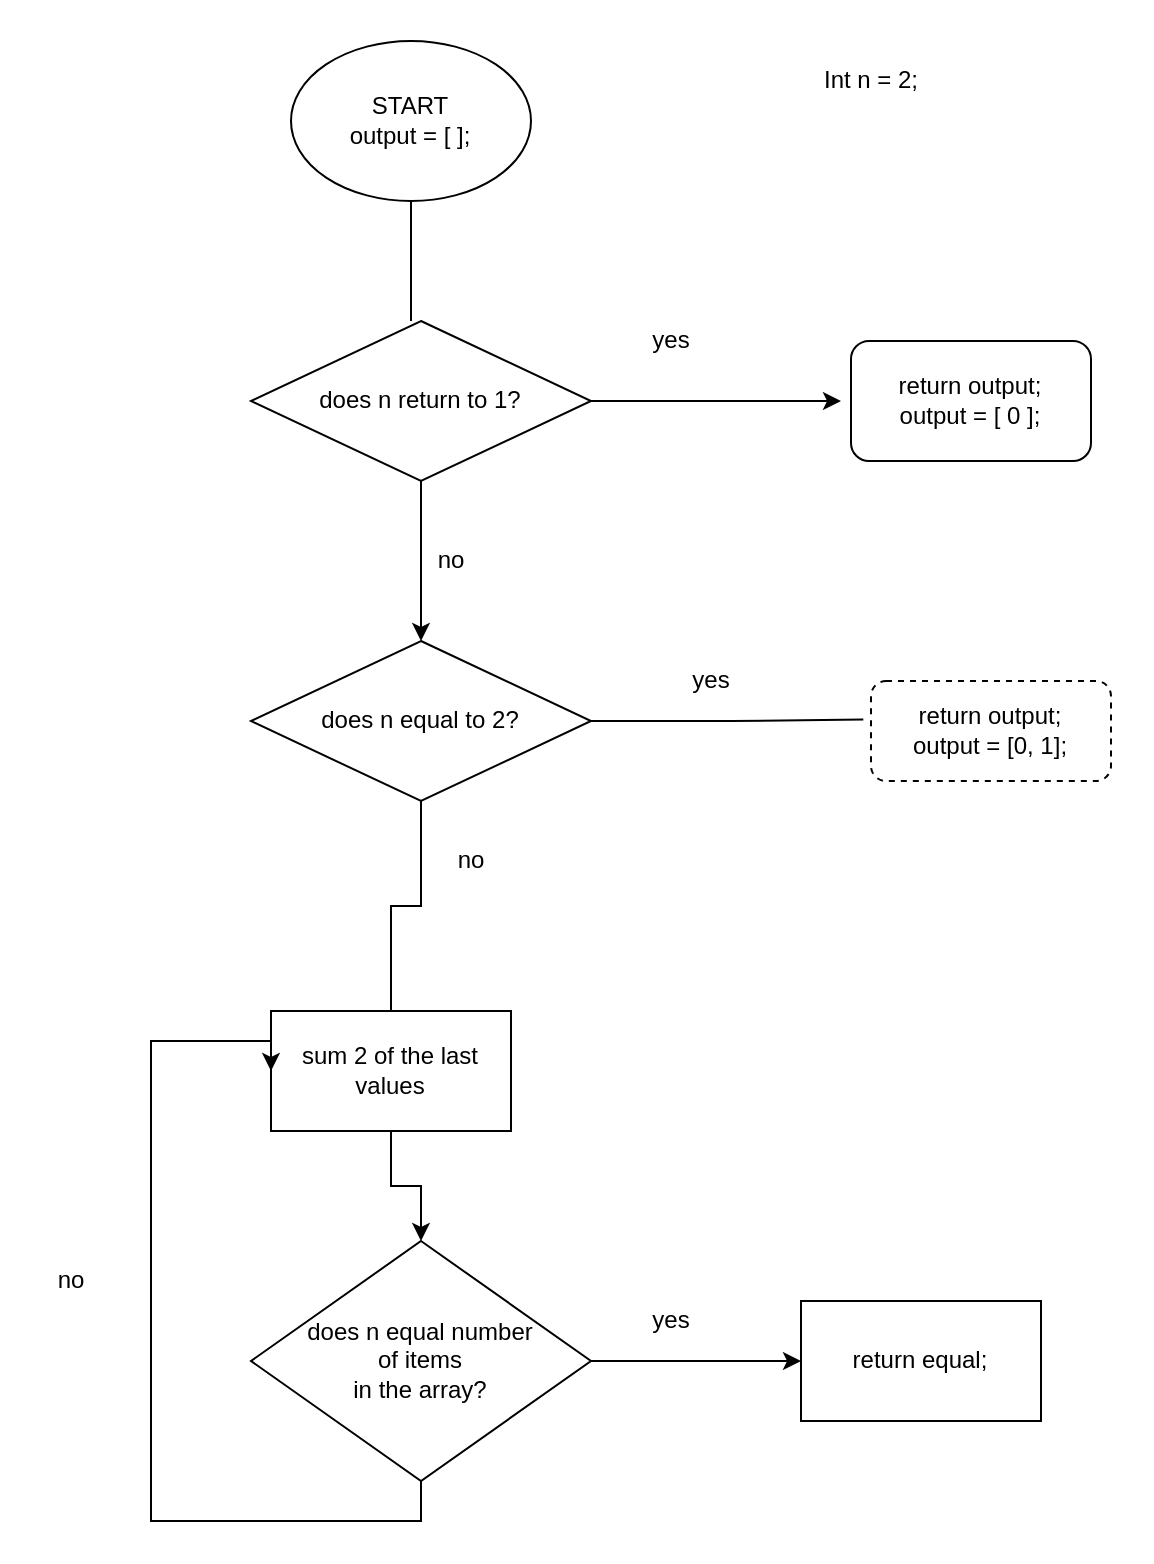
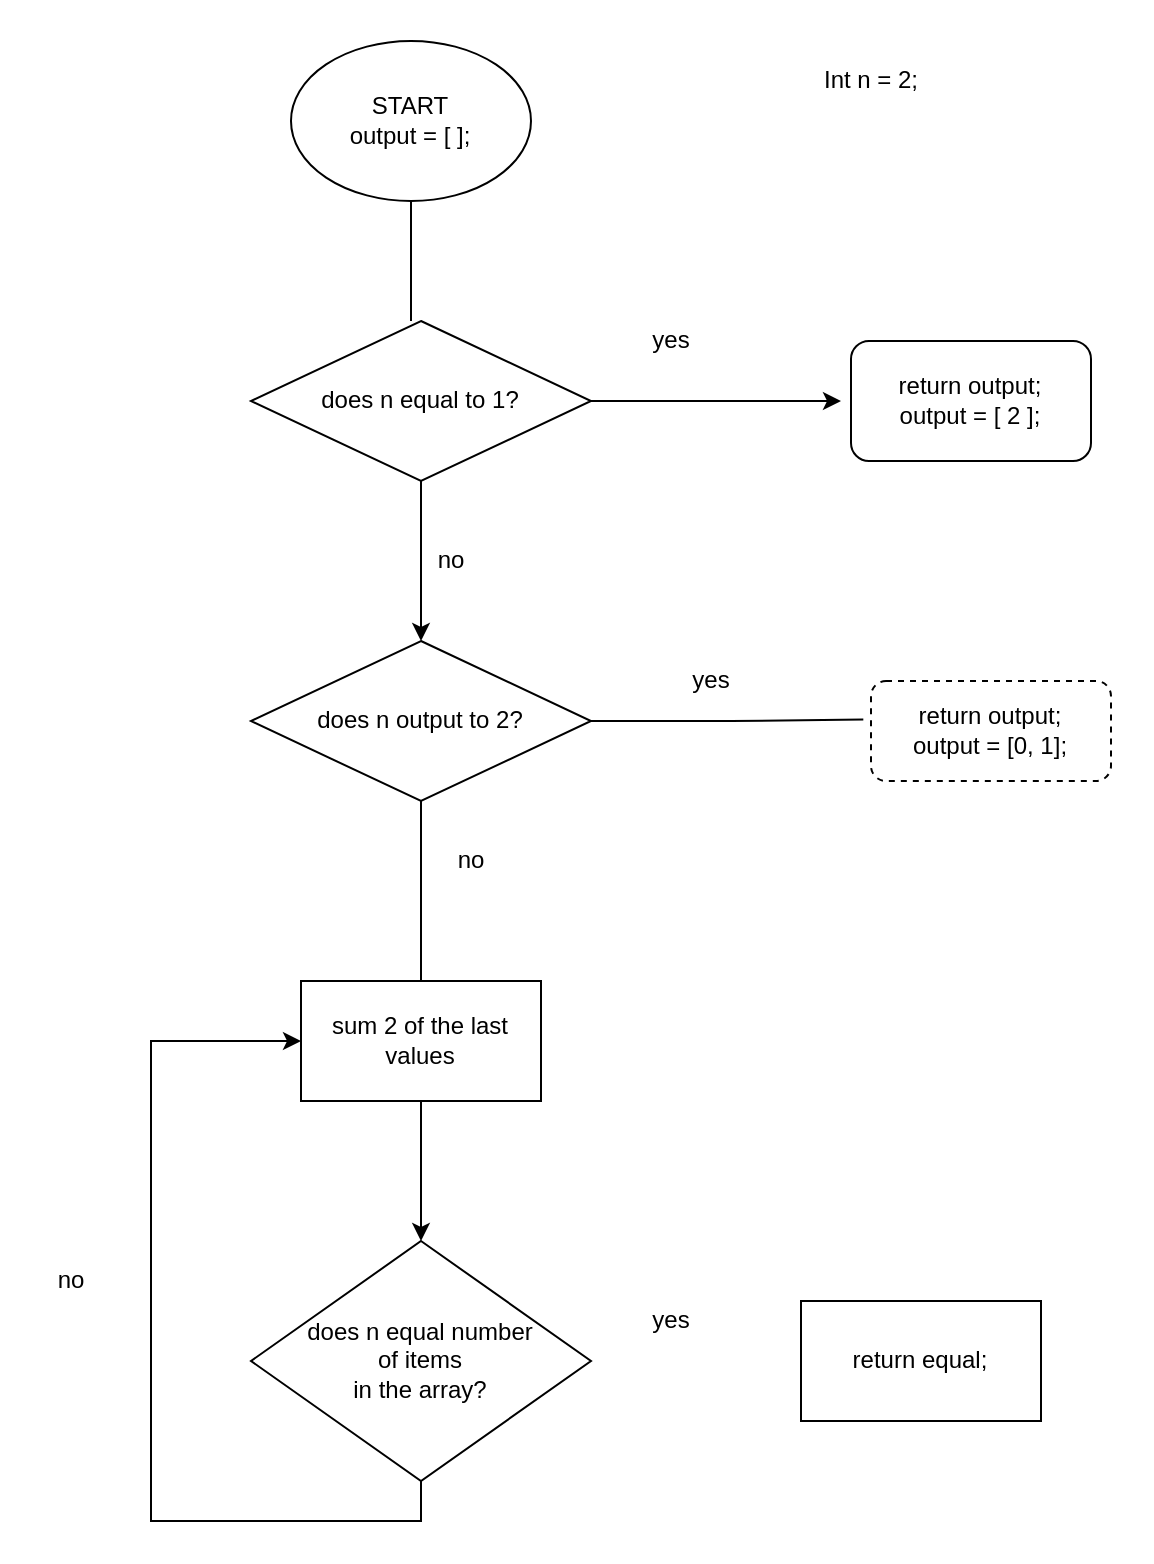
node "does n return to 1?": label "does n return to 1?" -> "does n equal to 1?"
node "return output; output = [ 0 ];": label "return output; output = [ 0 ];" -> "return output; output = [ 2 ];"
node "does n equal to 2?": label "does n equal to 2?" -> "does n output to 2?"
node "sum 2 of the last values": moved (391, 1071) -> (421, 1041)
edge "does n equal number of items in the array?" -> "return equal;": removed
